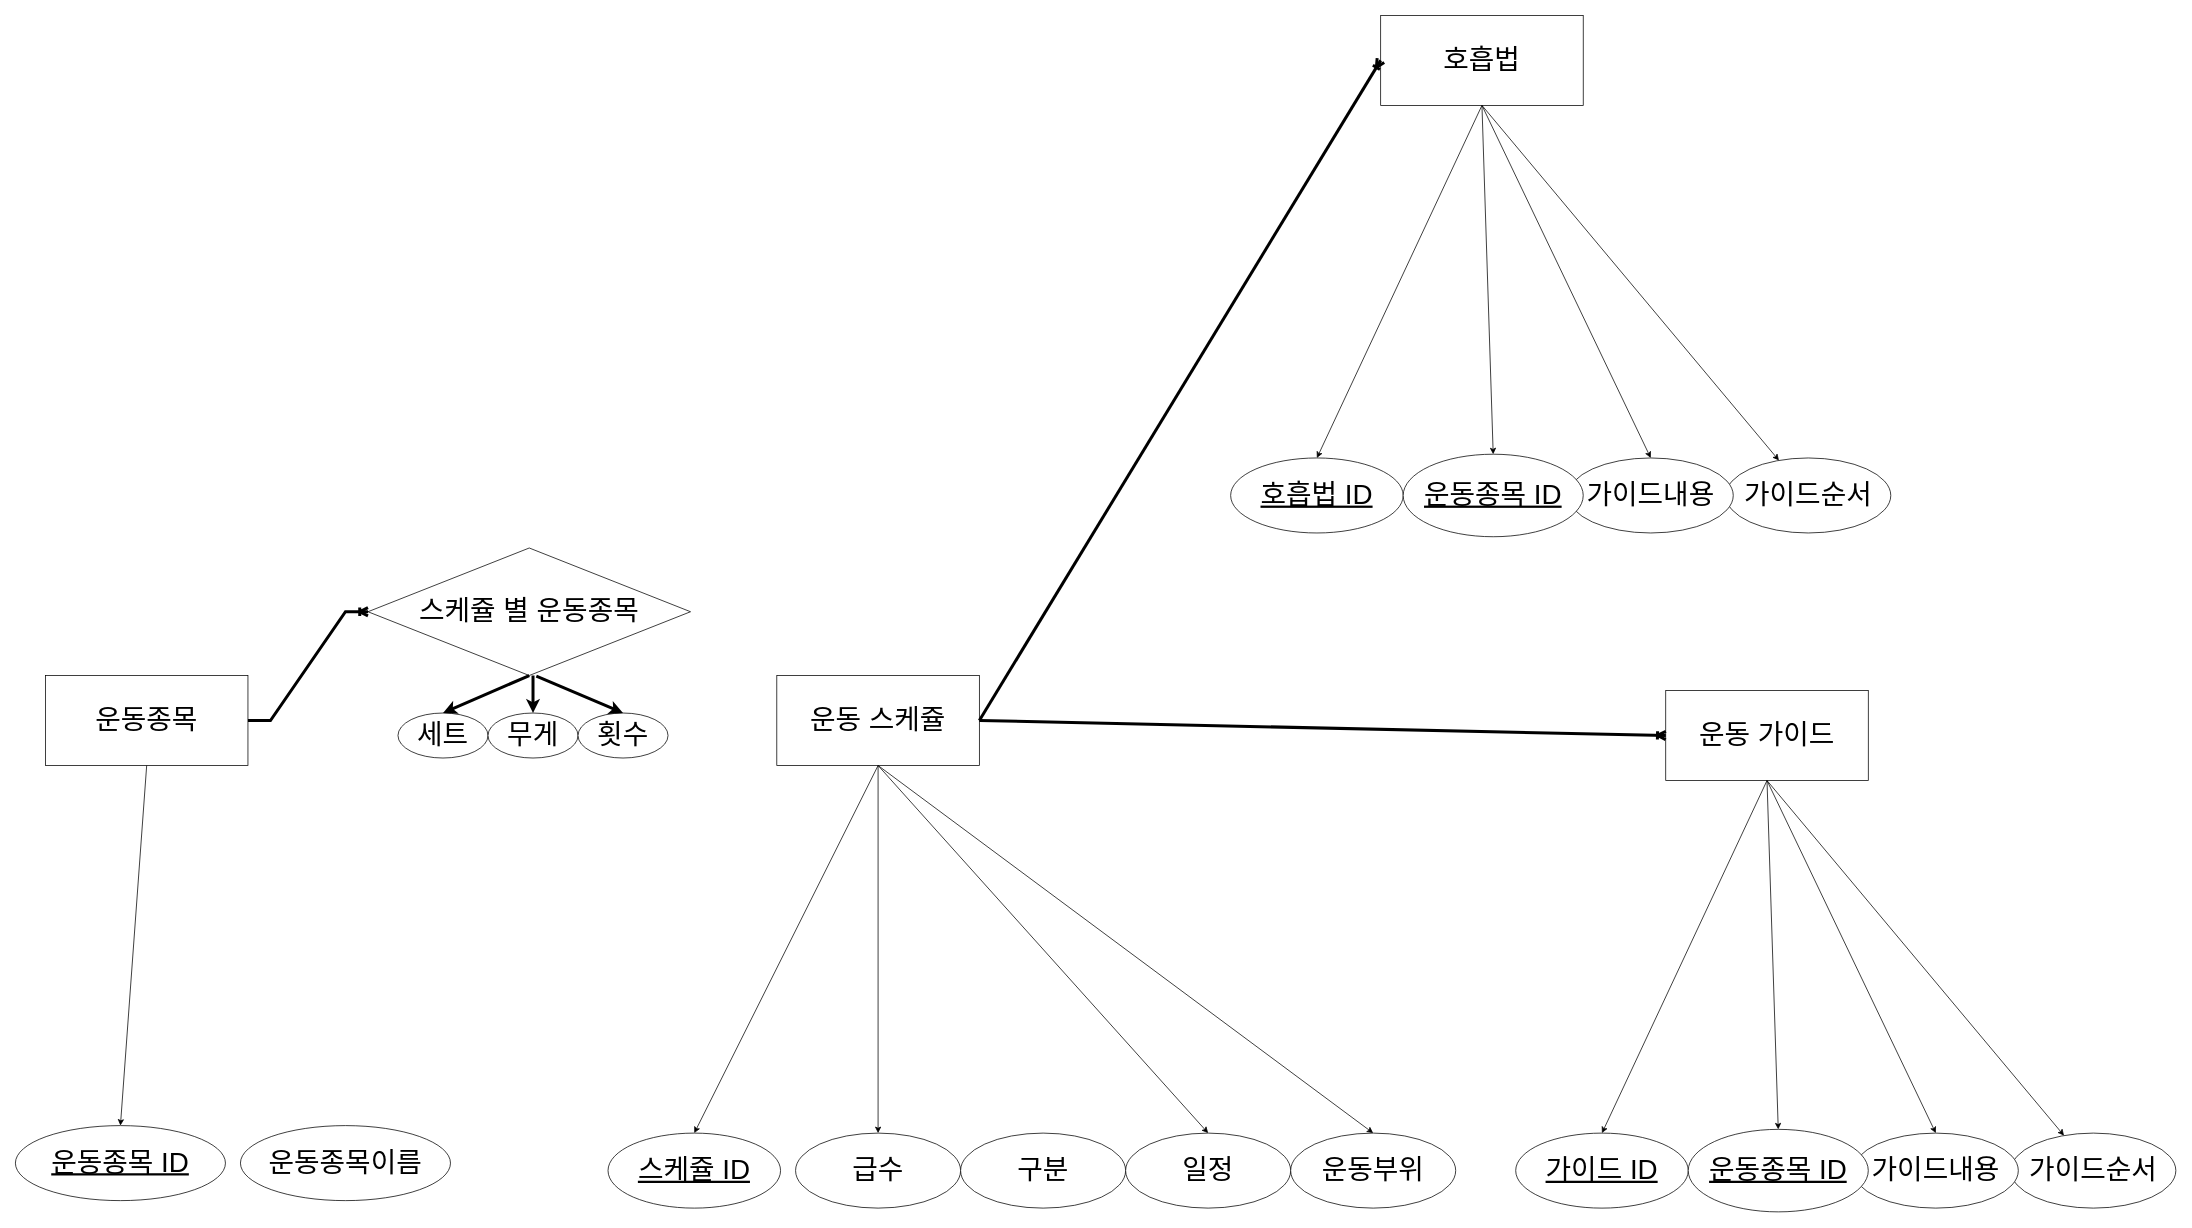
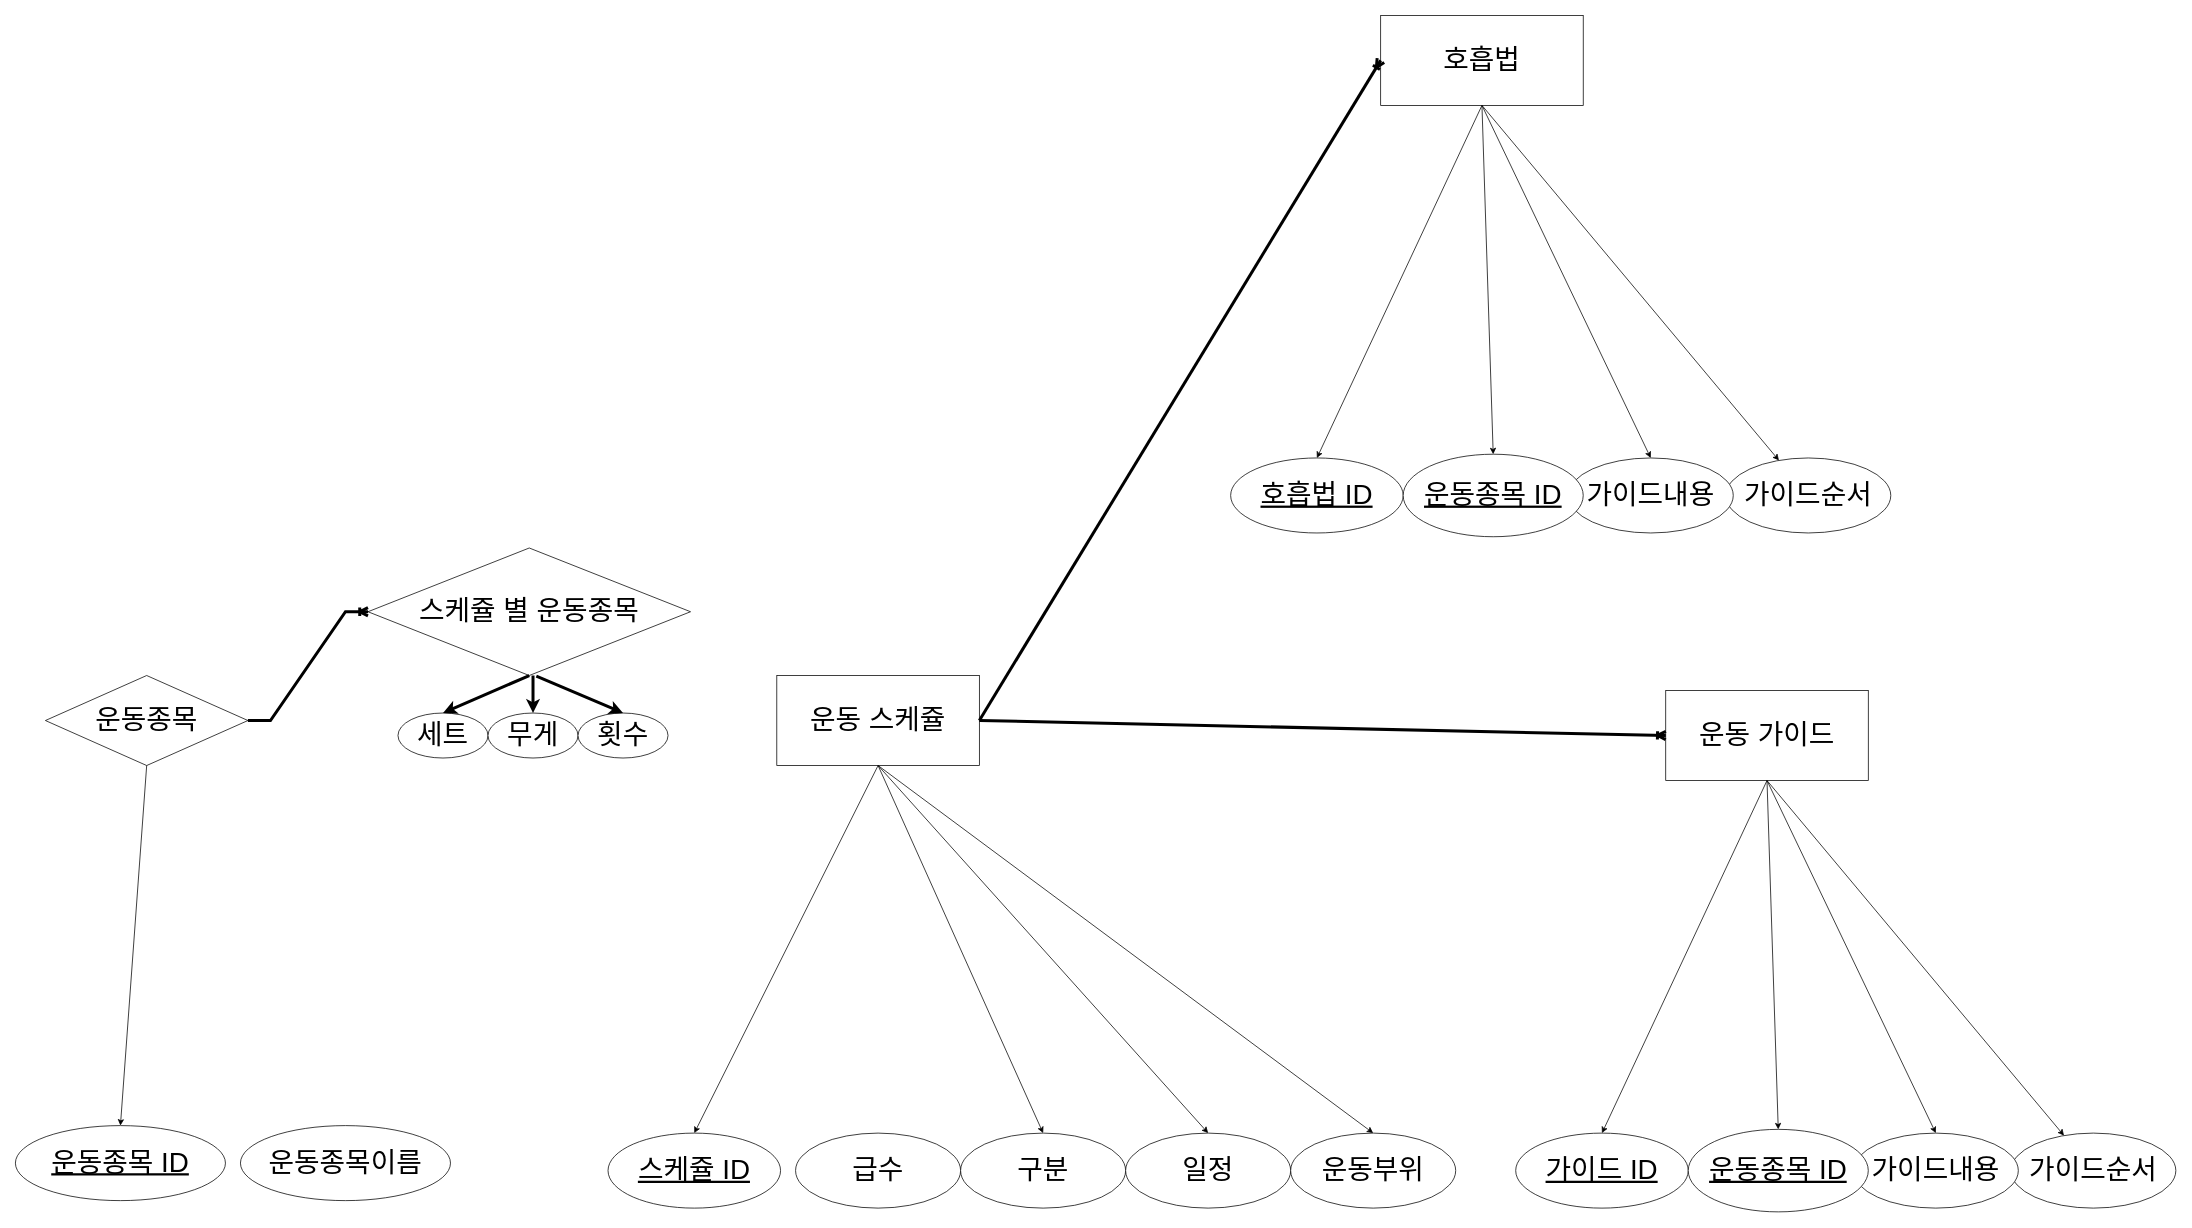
node "운동종목": shape rectangle -> diamond
edge "운동 스케쥴" -> "급수": now "운동 스케쥴" -> "구분"
